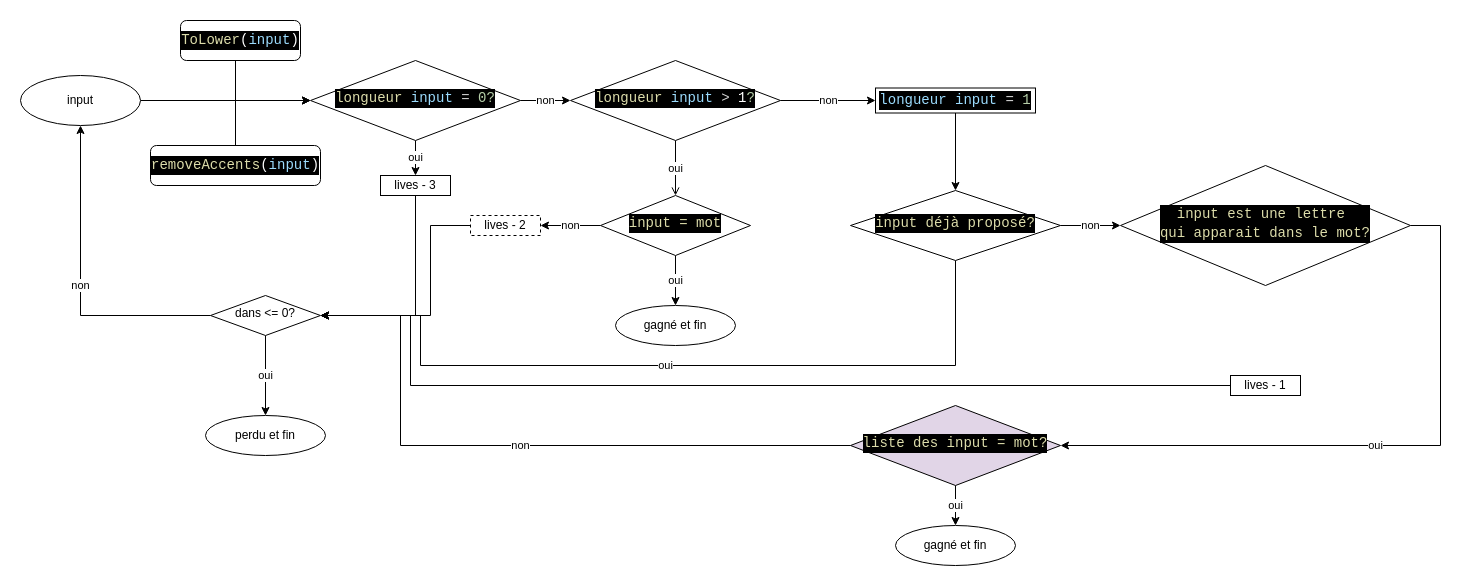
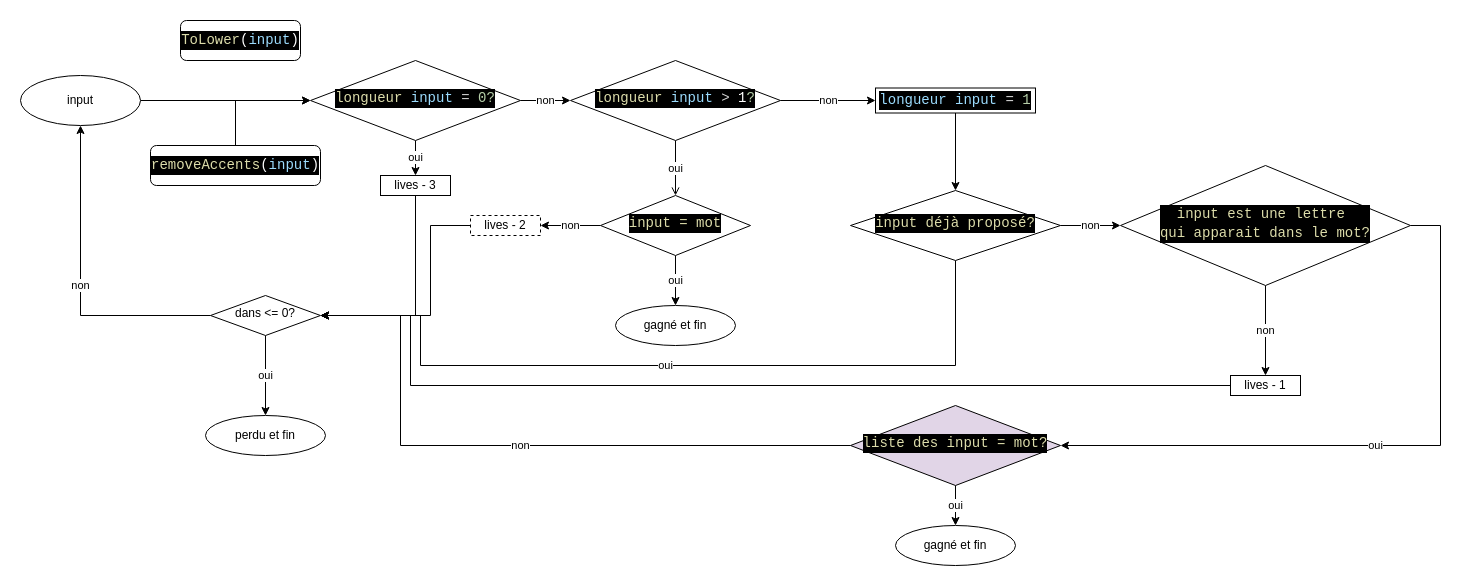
edge "ToLower(input)" -> "longueur input = 0?": removed
edge "input est une lettre qui apparait dans le mot?" -> "lives - 1": added, label "non"
